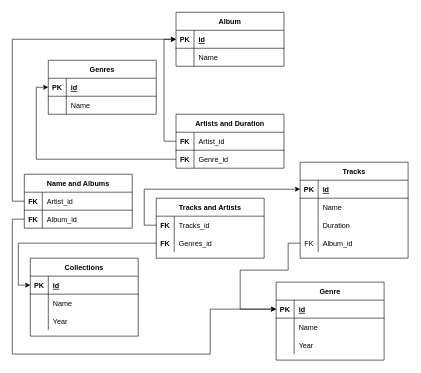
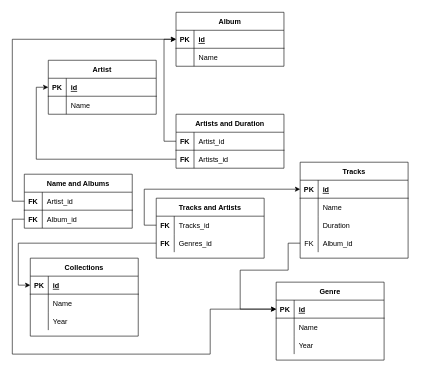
node "Genres": label "Genres" -> "Artist"
node "Genre_id": label "Genre_id" -> "Artists_id"
